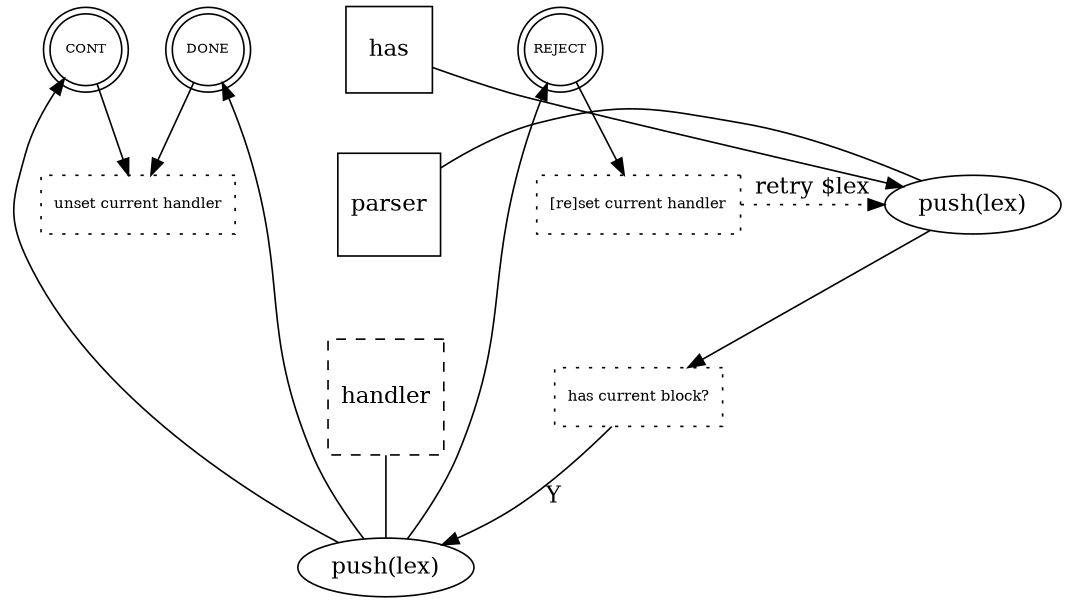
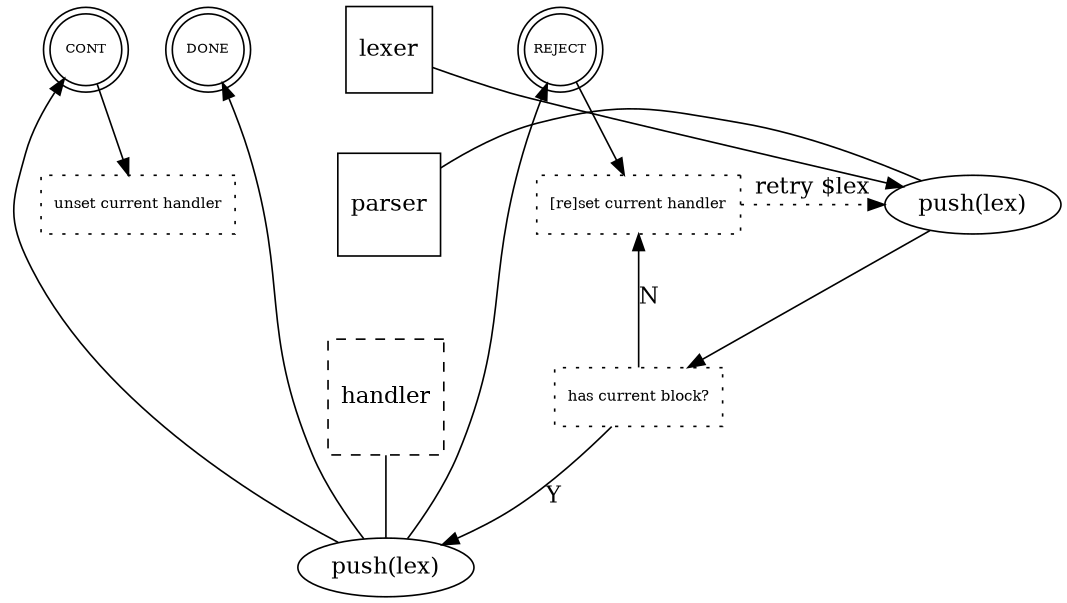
node "has": label "has" -> "lexer"
edge "DONE" -> "unset current handler": removed
edge "has current block?" -> "[re]set current handler": added, label "N"
